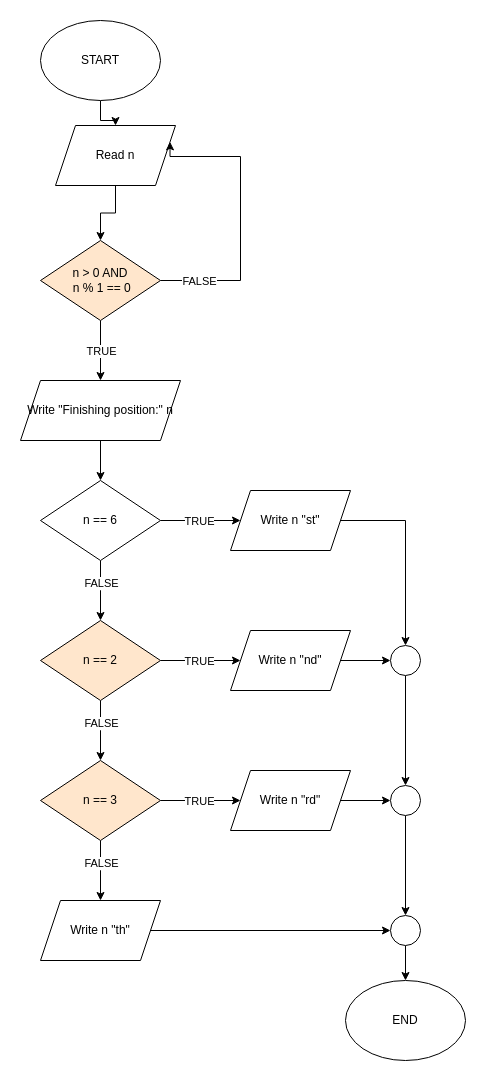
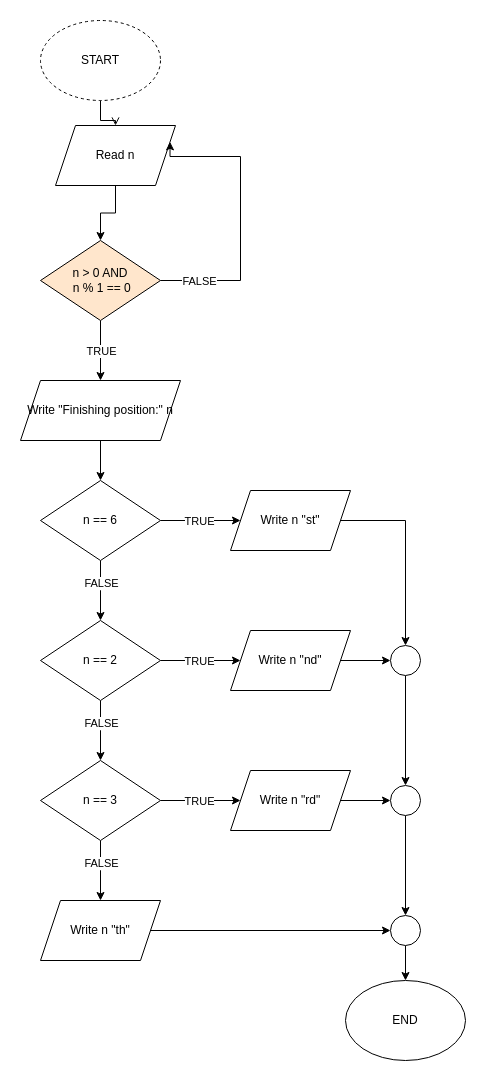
node "START": style solid -> dashed
edge "START" -> "Read n": arrowhead classic -> open
node "n == 2": fillcolor #ffe6cc -> #ffffff
node "n == 3": fillcolor #ffe6cc -> #ffffff
